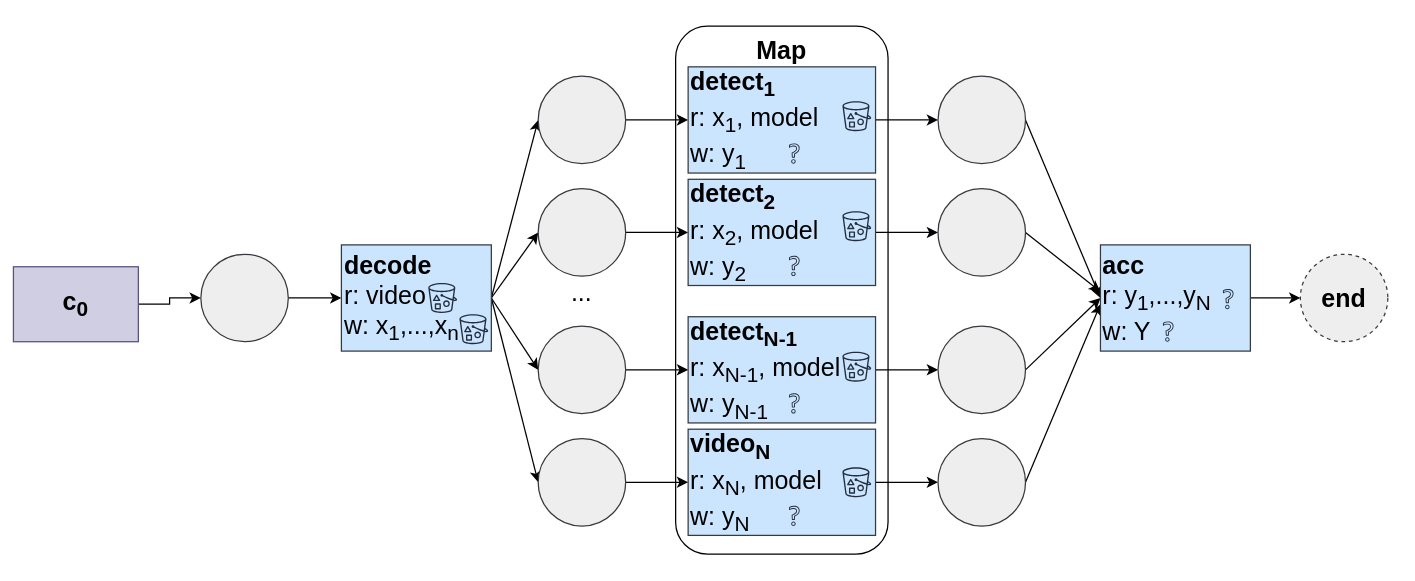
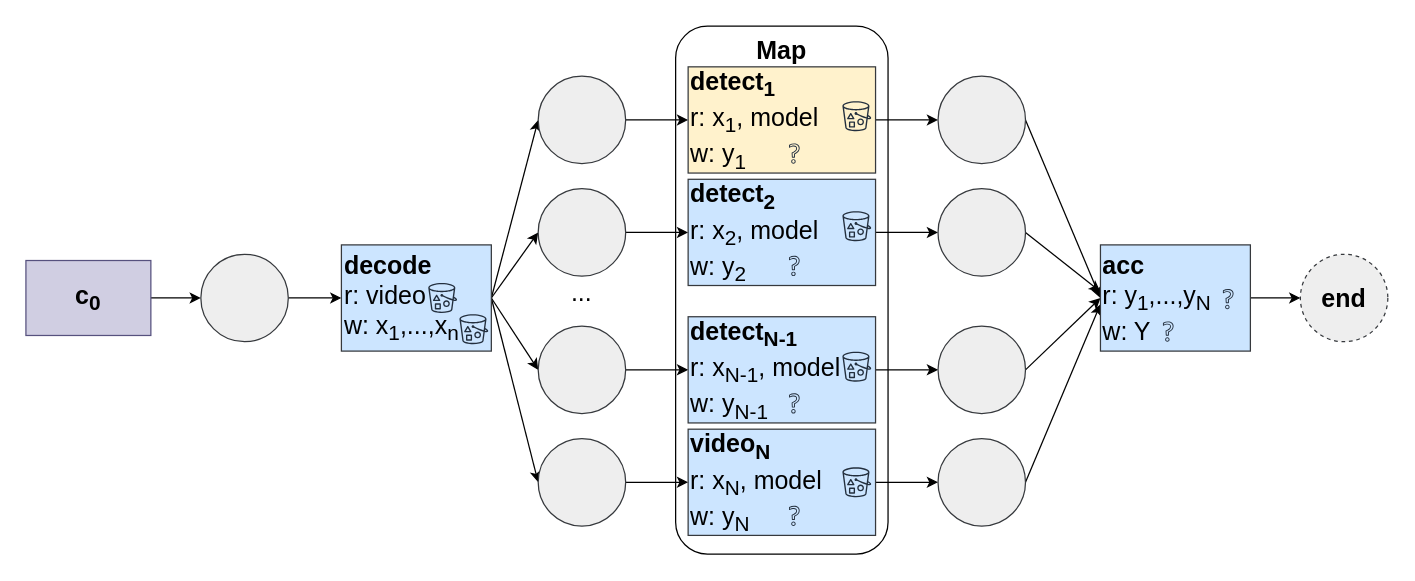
node "detect1 r: x1, model w: y1": fillcolor #cce5ff -> #fff2cc
node "c0": moved (76, 304) -> (88, 298)
